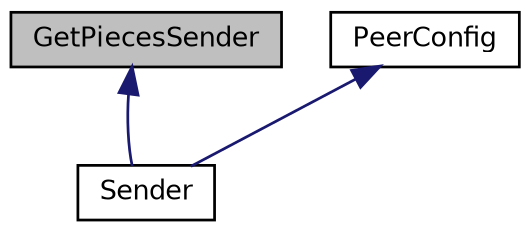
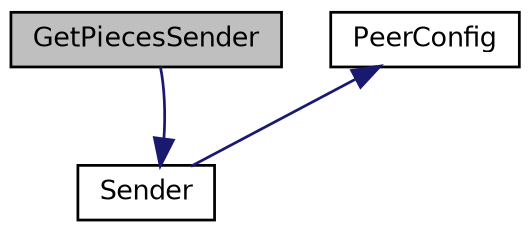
edge "Sender" -> "GetPiecesSender": reversed
